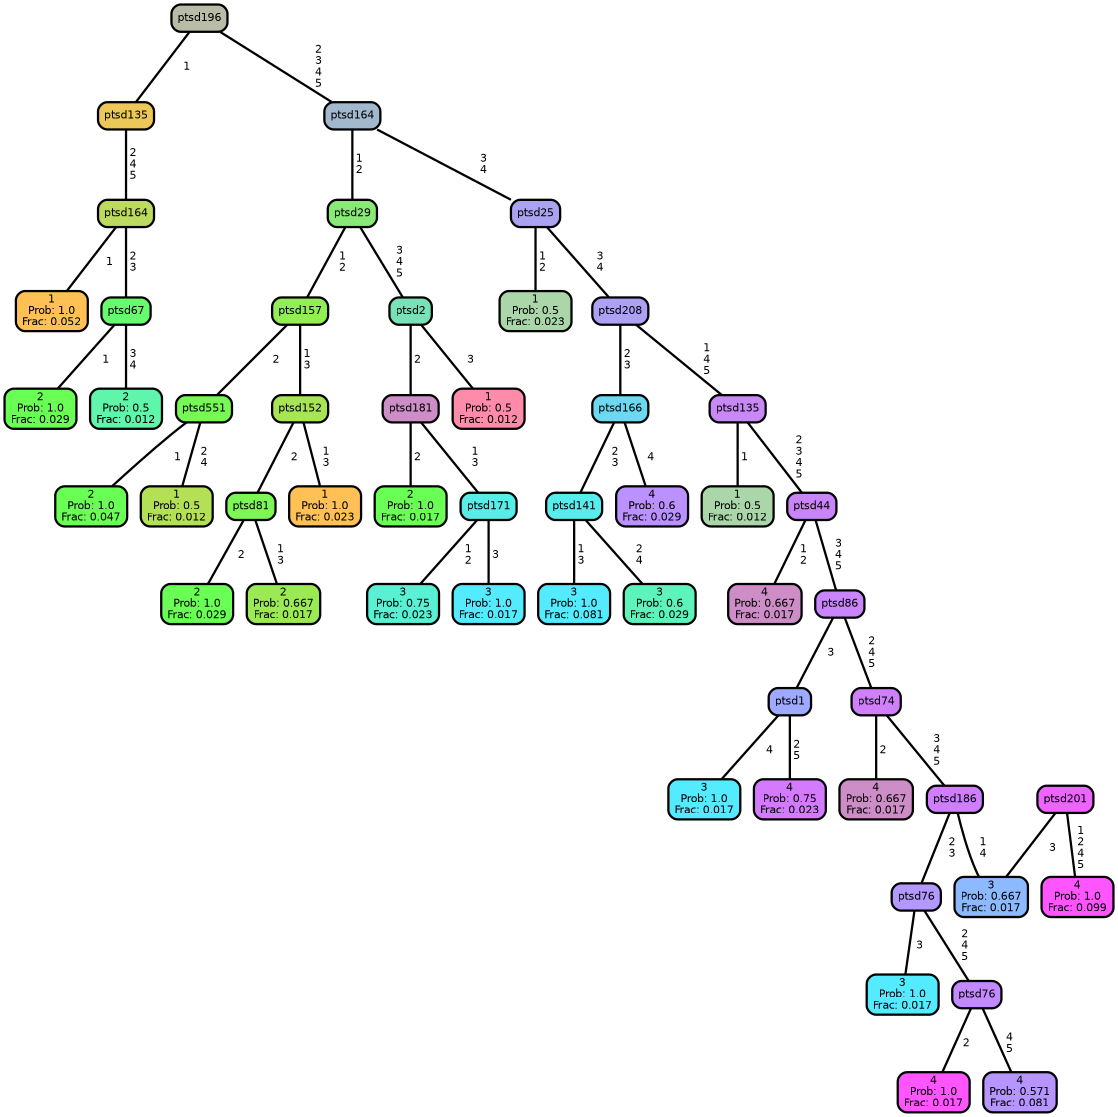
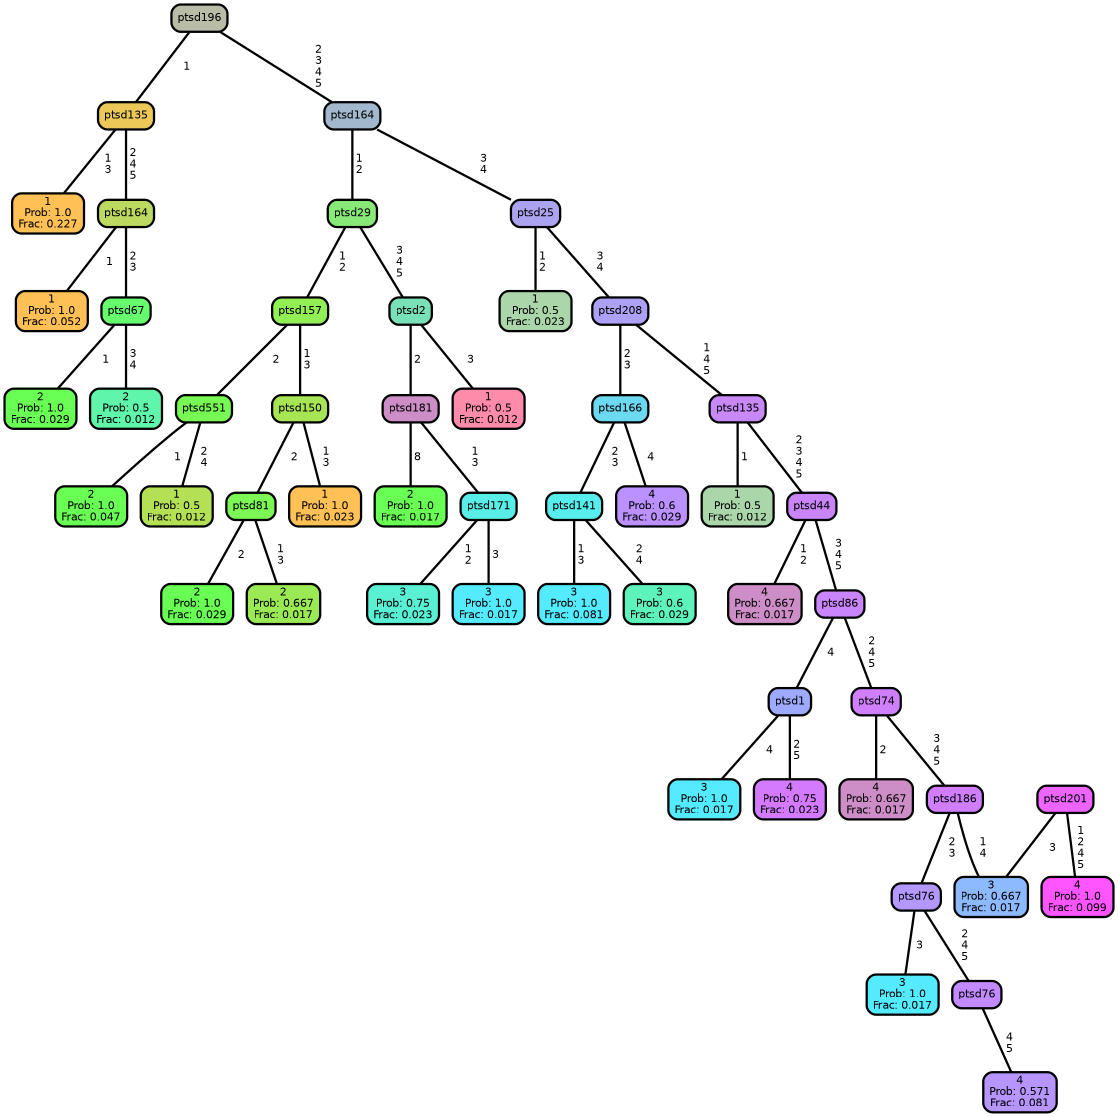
node "1 Prob: 1.0 Frac: 0.227": added
node "ptsd152": label "ptsd152" -> "ptsd150"
edge "ptsd181" -- "2 Prob: 1.0 Frac: 0.017": label " 2" -> " 8"
edge "ptsd86" -- "ptsd1": label " 3" -> " 4"
node "4 Prob: 1.0 Frac: 0.017": removed
